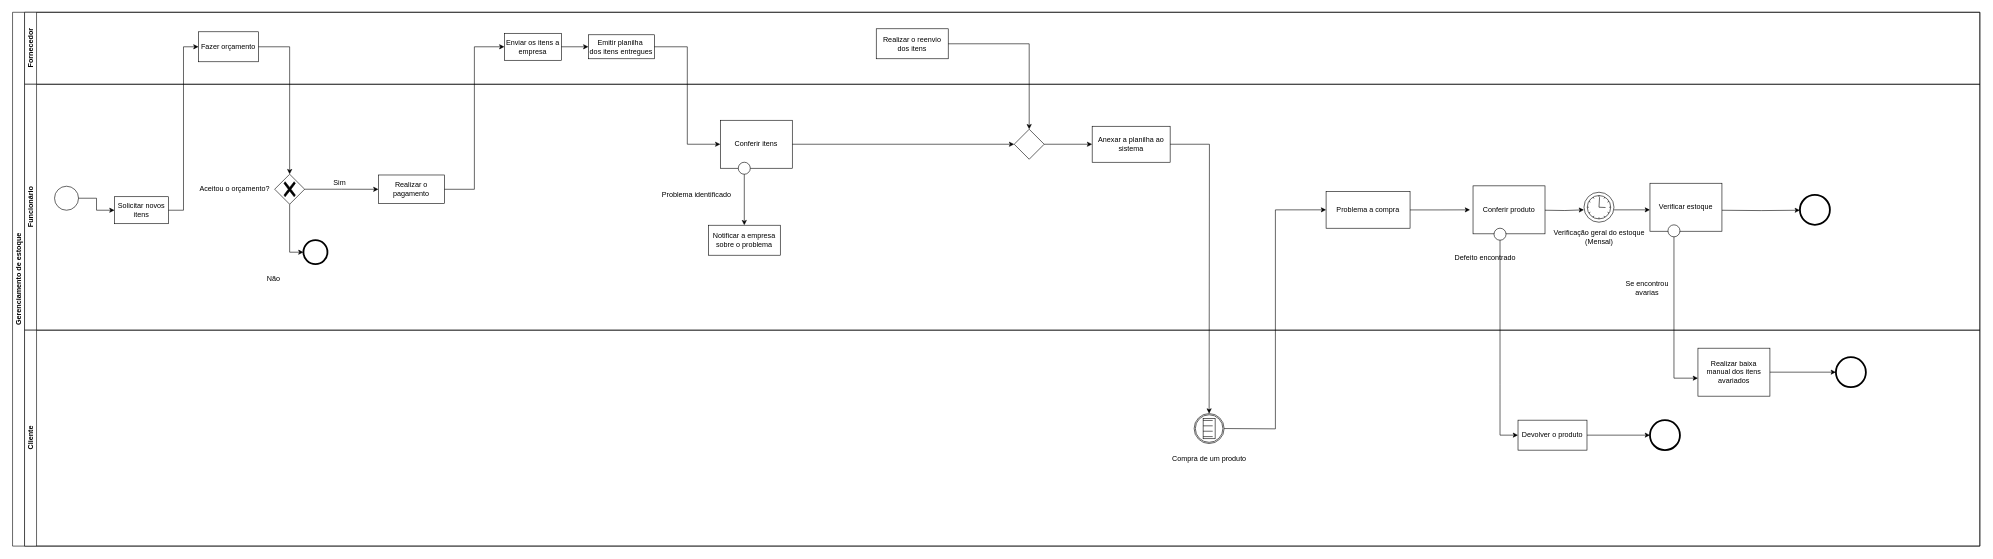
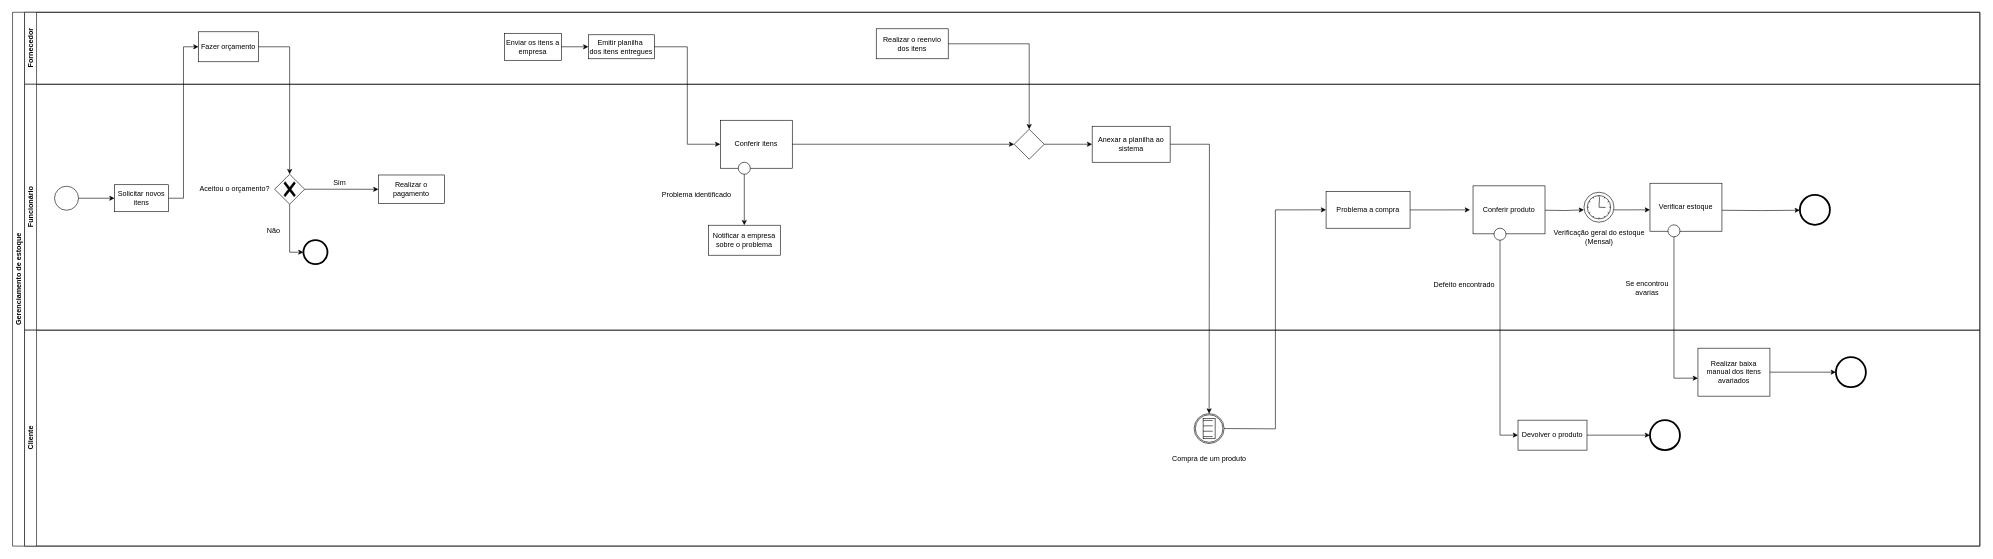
edge "Realizar o pagamento" -> "Enviar os itens a empresa": removed
node "Solicitar novos itens": moved (141, 210) -> (141, 198)
node "Defeito encontrado": moved (1485, 258) -> (1464, 285)
node "Não": moved (273, 279) -> (273, 231)
